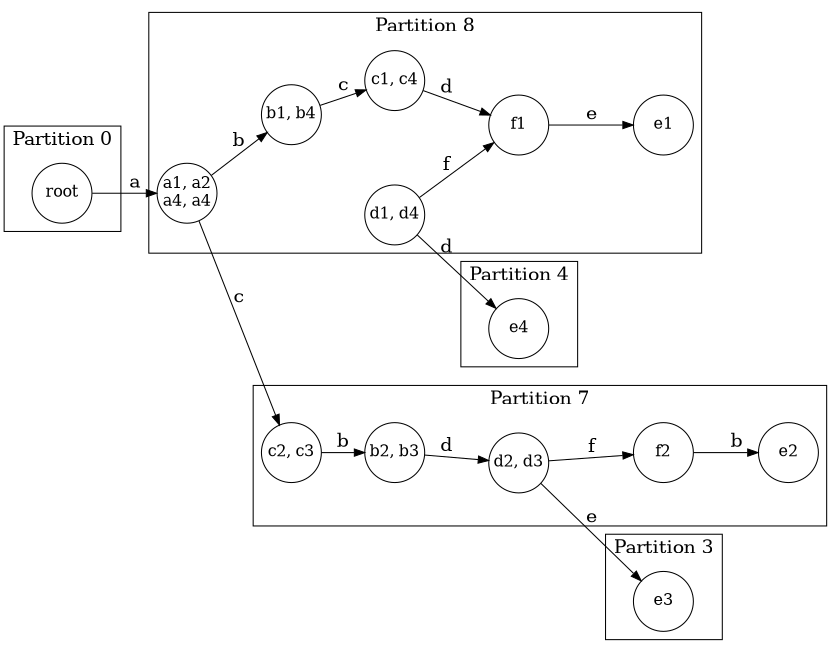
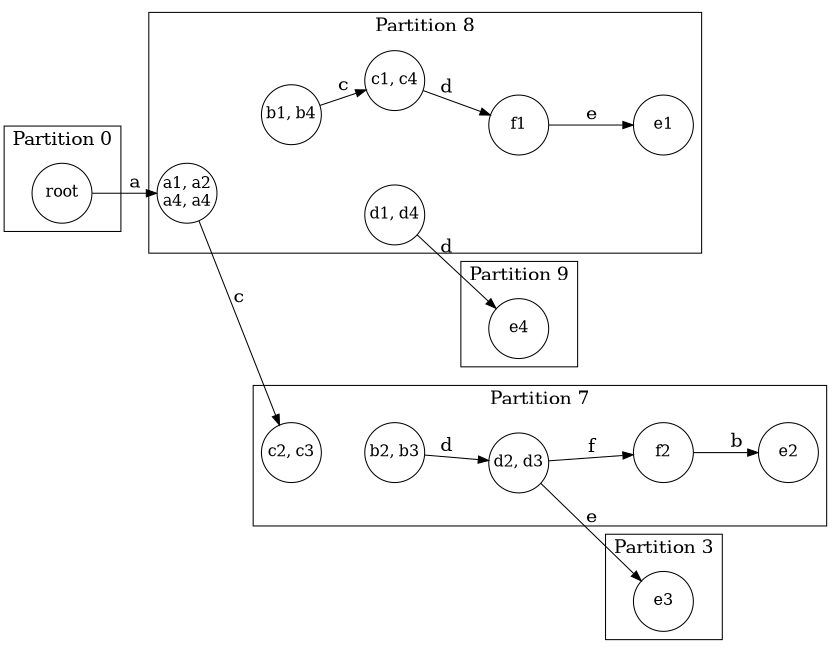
edge "a1, a2 a4, a4" -> "b1, b4": removed, label "b"
edge "d1, d4" -> "f1": removed, label "f"
cluster "Partition 4": label "Partition 4" -> "Partition 9"
edge "c2, c3" -> "b2, b3": removed, label "b"
